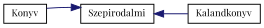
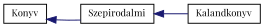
edge "Konyv" -> "Szepirodalmi": reversed
